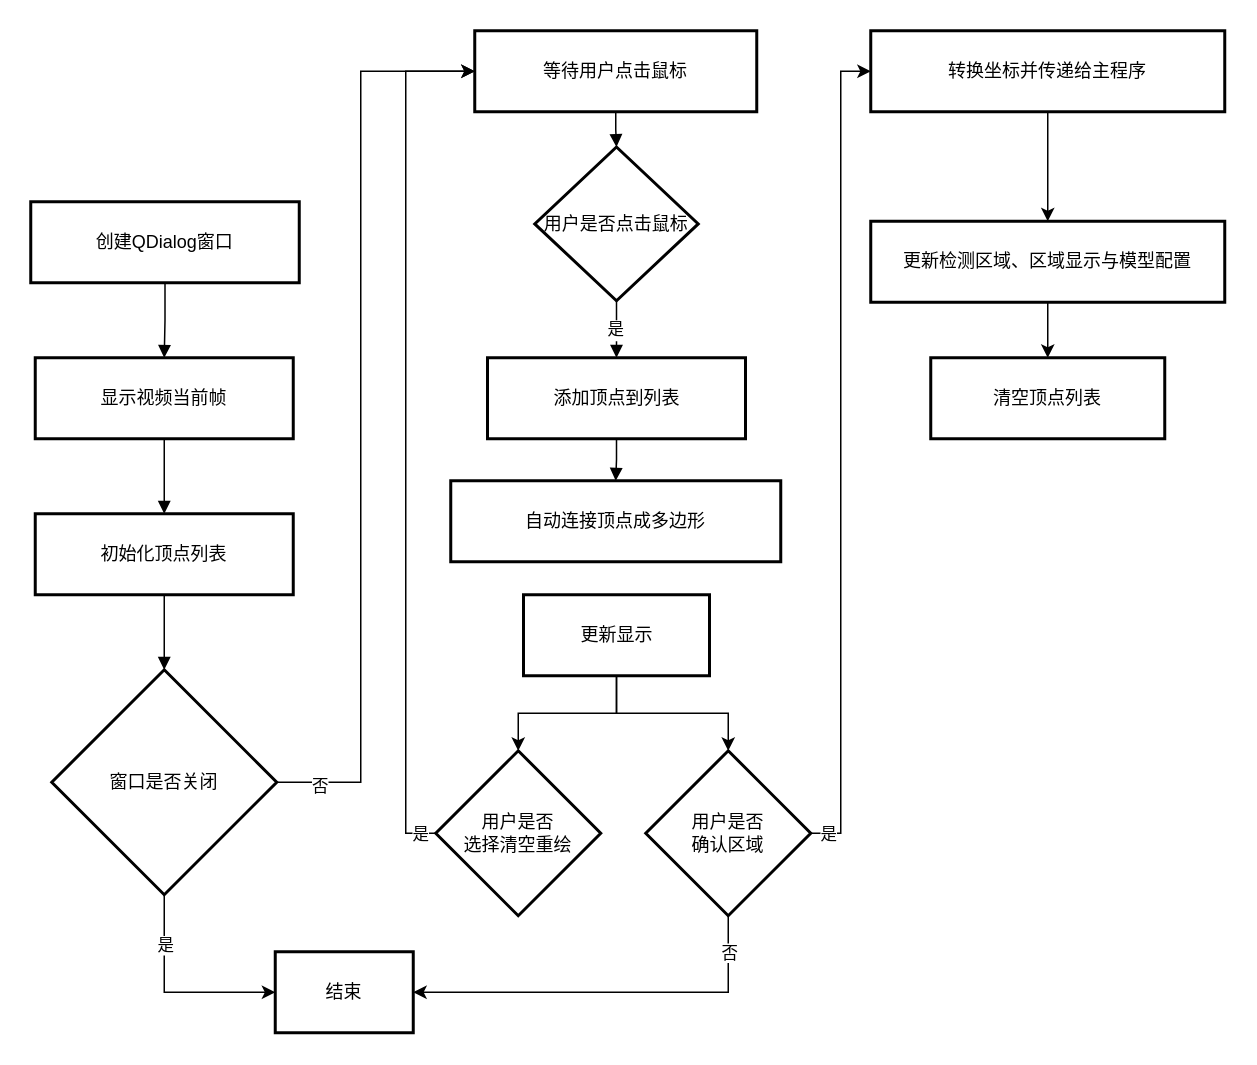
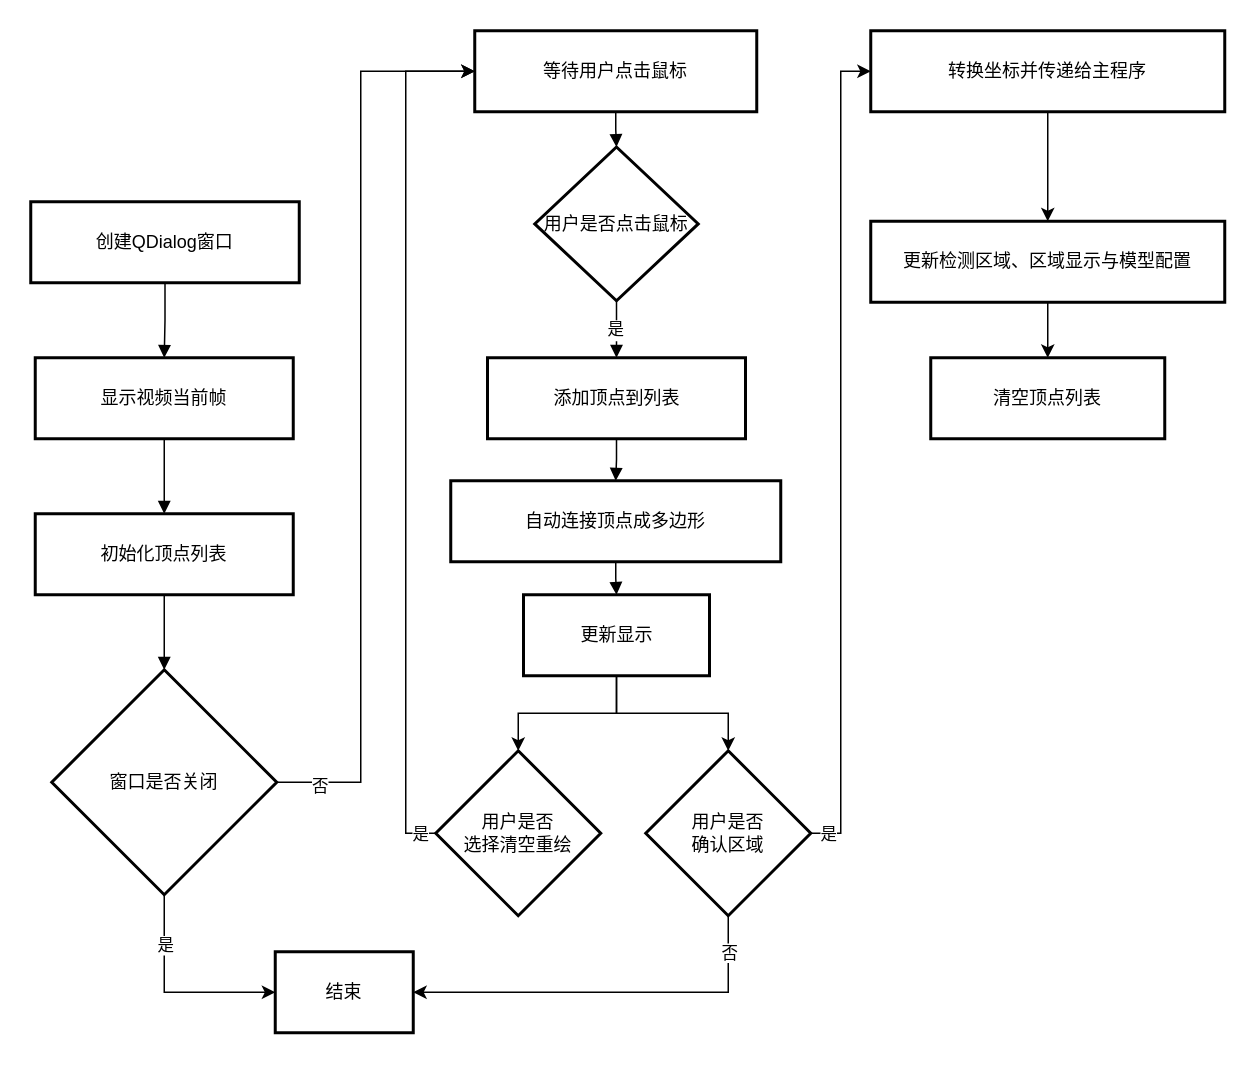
edge "自动连接顶点成多边形" -> "更新显示": added
